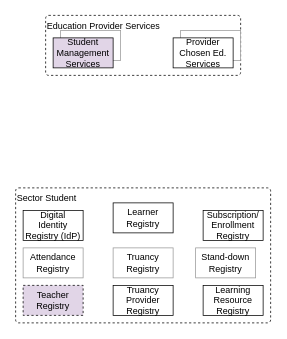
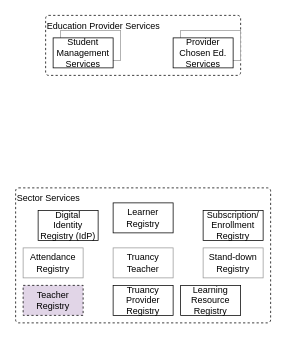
node "Student Management Services": fillcolor #e1d5e7 -> #ffffff
node "Sector Student": label "Sector Student" -> "Sector Services"
node "Digital Identity Registry (IdP)": moved (53, 225) -> (68, 225)
node "Truancy Registry": label "Truancy Registry" -> "Truancy Teacher"
node "Stand-down Registry": moved (225, 263) -> (233, 263)
node "Learning Resource Registry": moved (233, 300) -> (210, 300)
